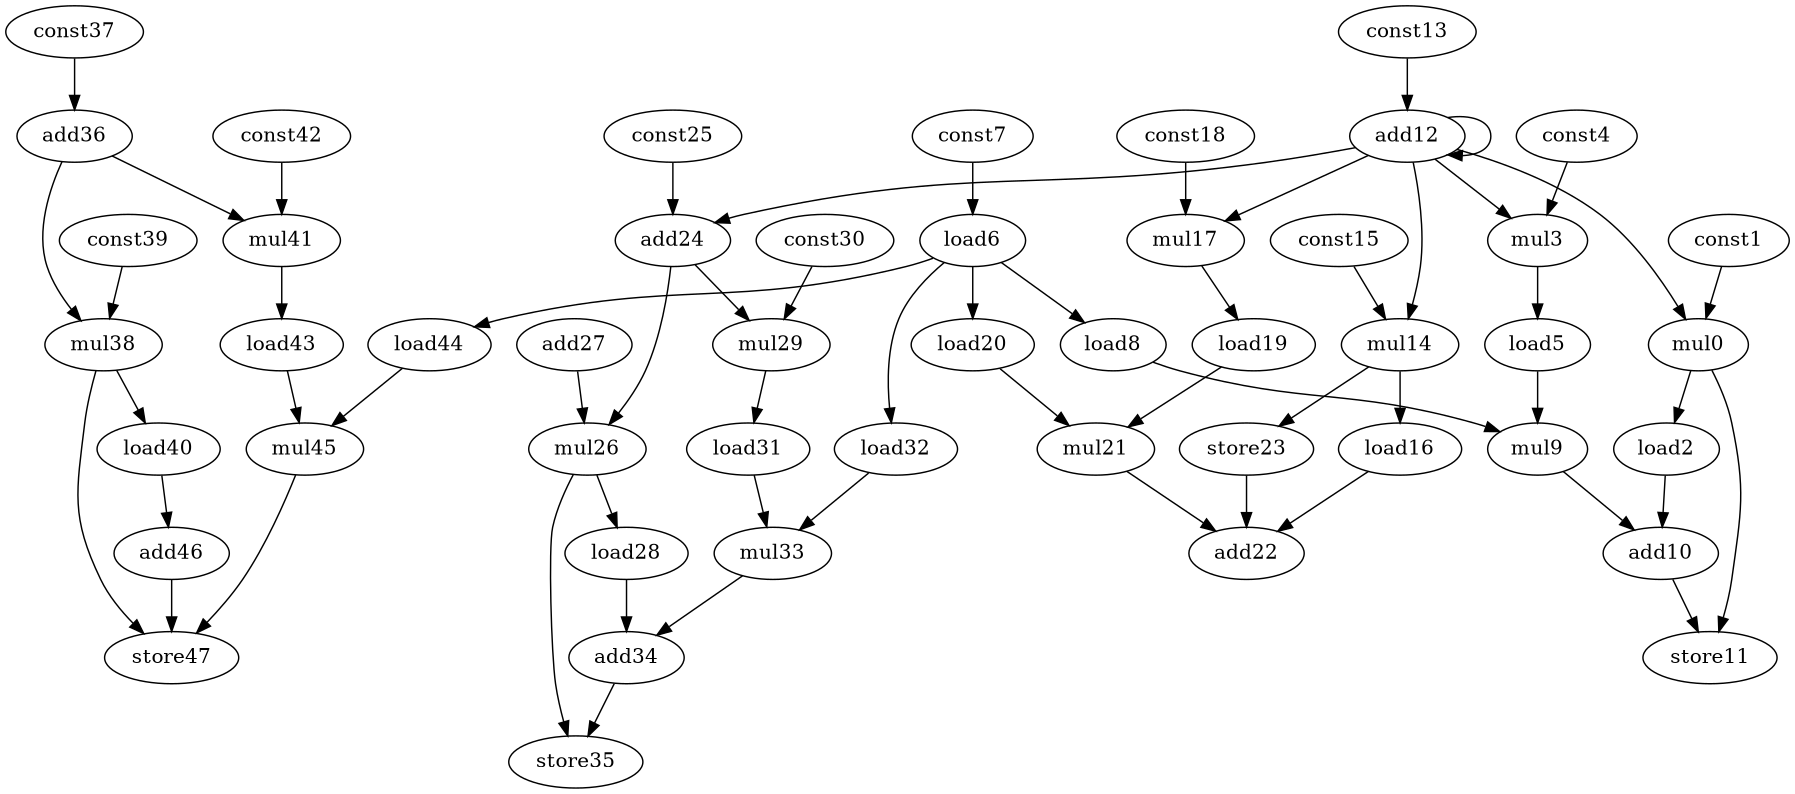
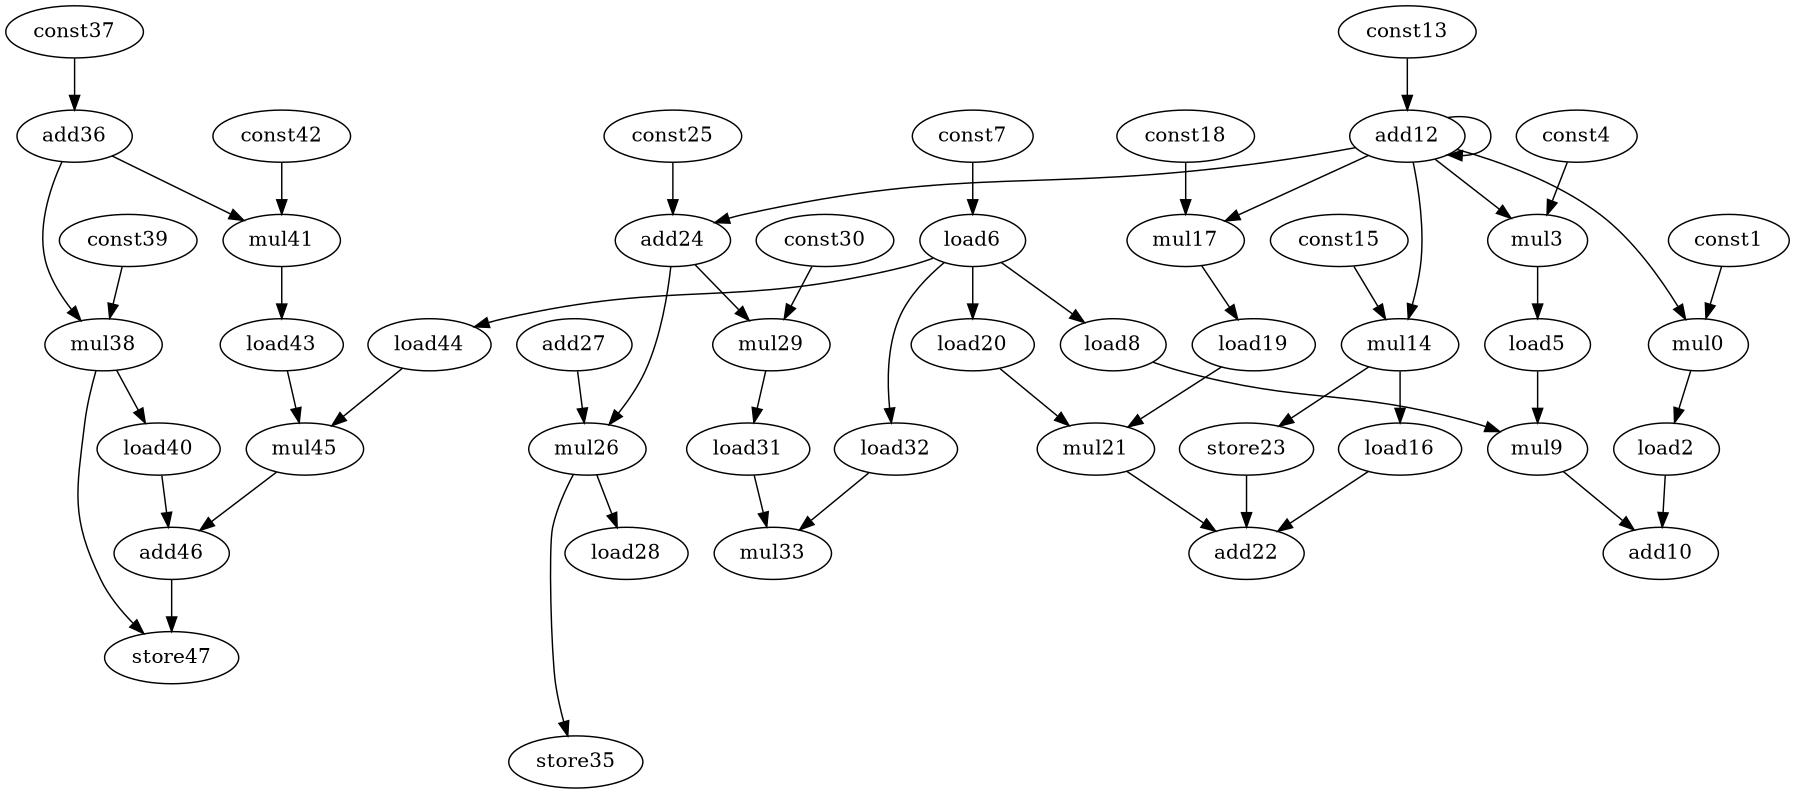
edge "mul45" -> "store47": now "mul45" -> "add46"
node "add34": removed
node "store11": removed
